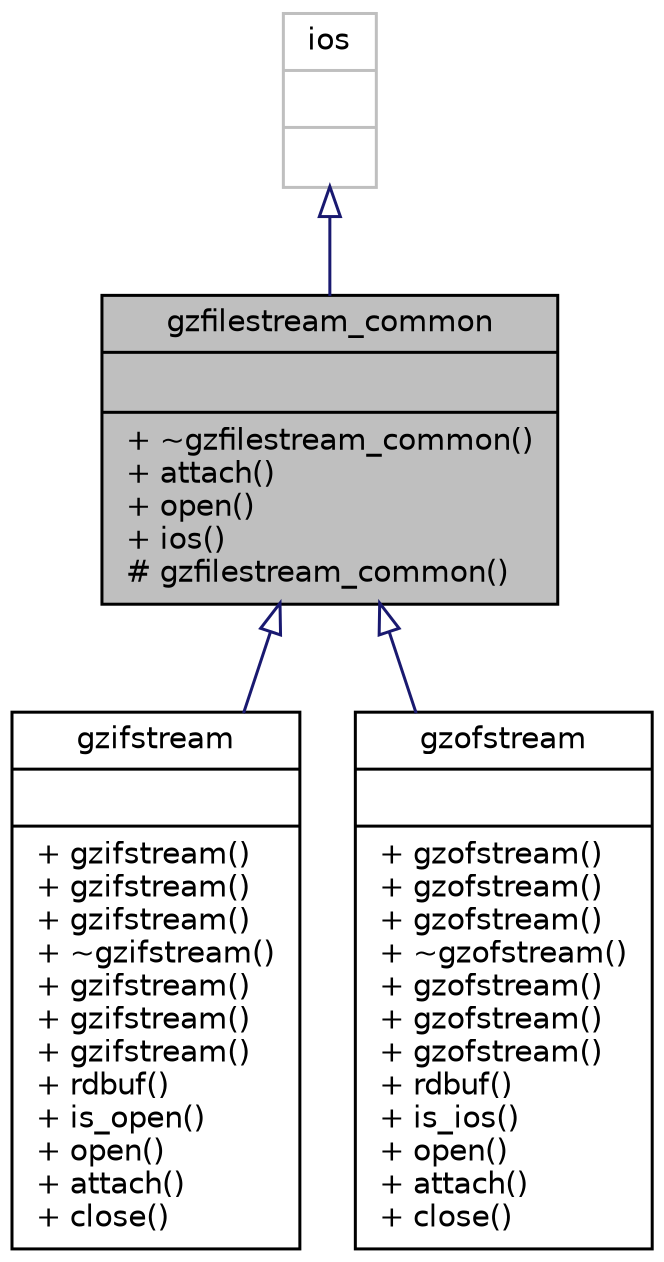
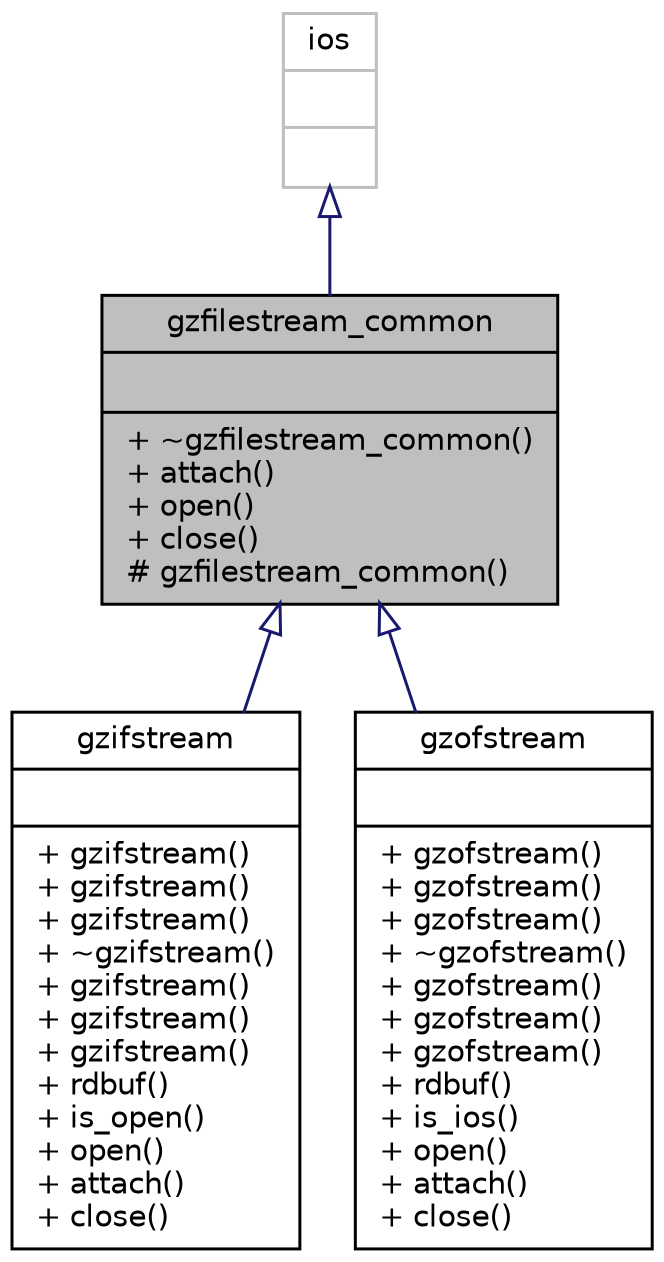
node "gzfilestream_common": text "+ ios()" -> "+ close()"
